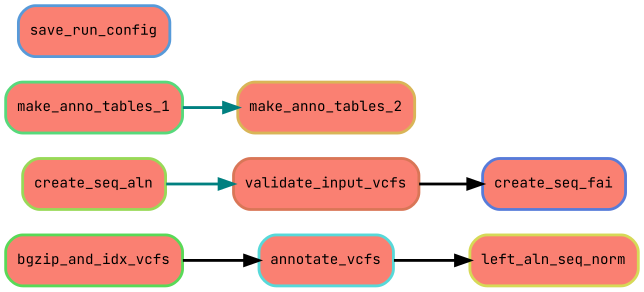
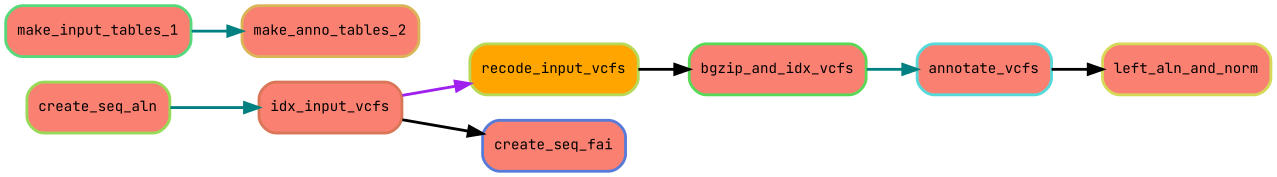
node "save_run_config": removed
node "recode_input_vcfs": added
node "make_anno_tables_1": label "make_anno_tables_1" -> "make_input_tables_1"
node "validate_input_vcfs": label "validate_input_vcfs" -> "idx_input_vcfs"
edge "bgzip_and_idx_vcfs" -> "annotate_vcfs": color black -> teal
node "left_aln_seq_norm": label "left_aln_seq_norm" -> "left_aln_and_norm"
